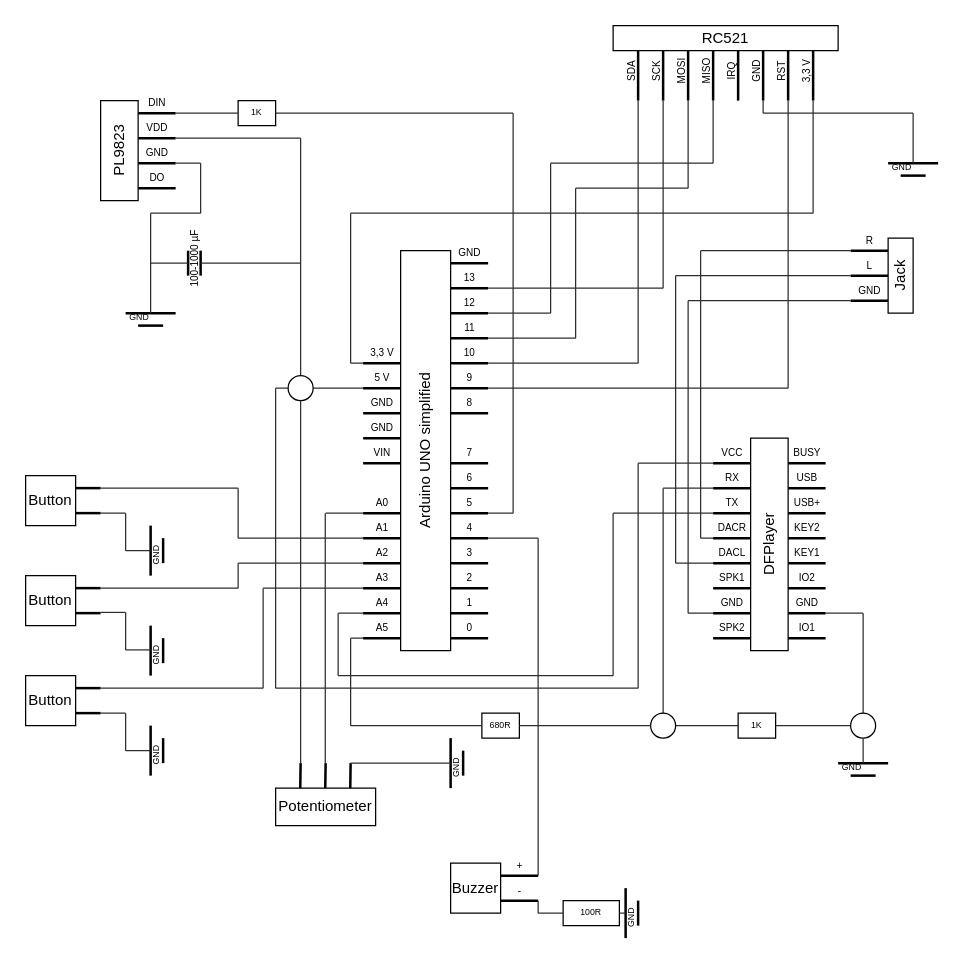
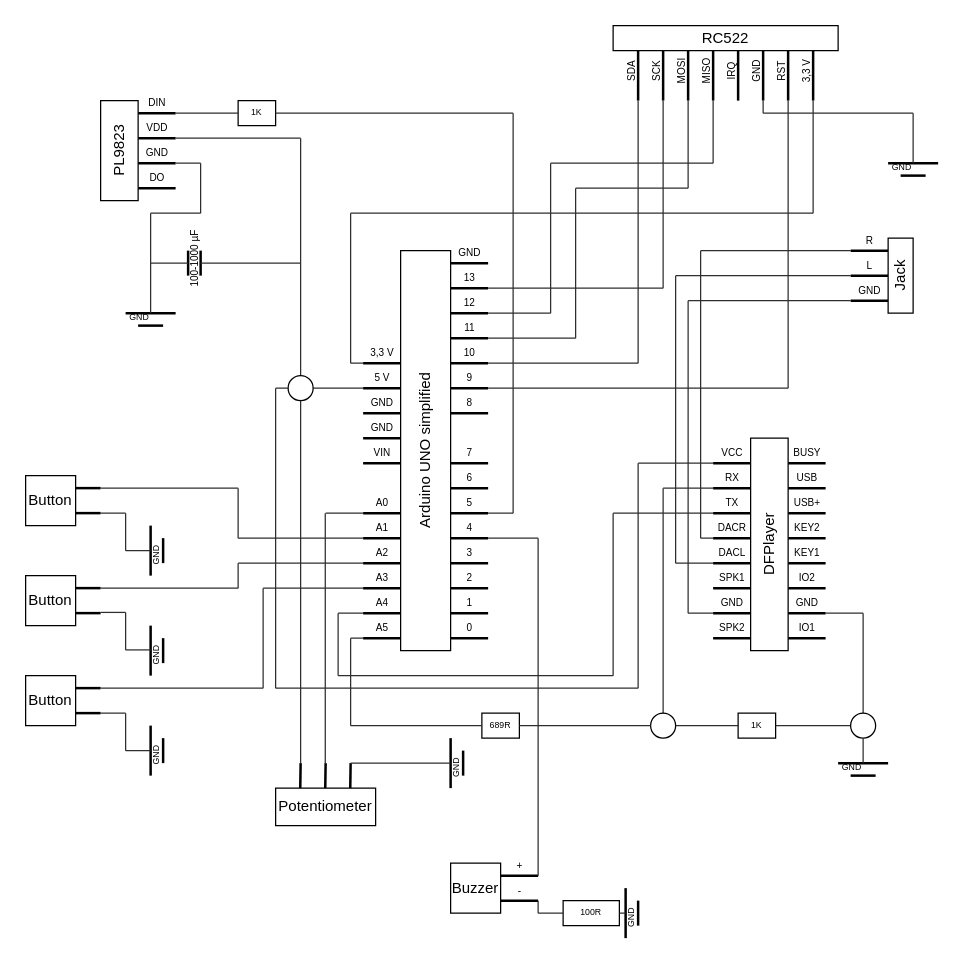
node "RC521": label "RC521" -> "RC522"
node "680R": label "680R" -> "689R"
